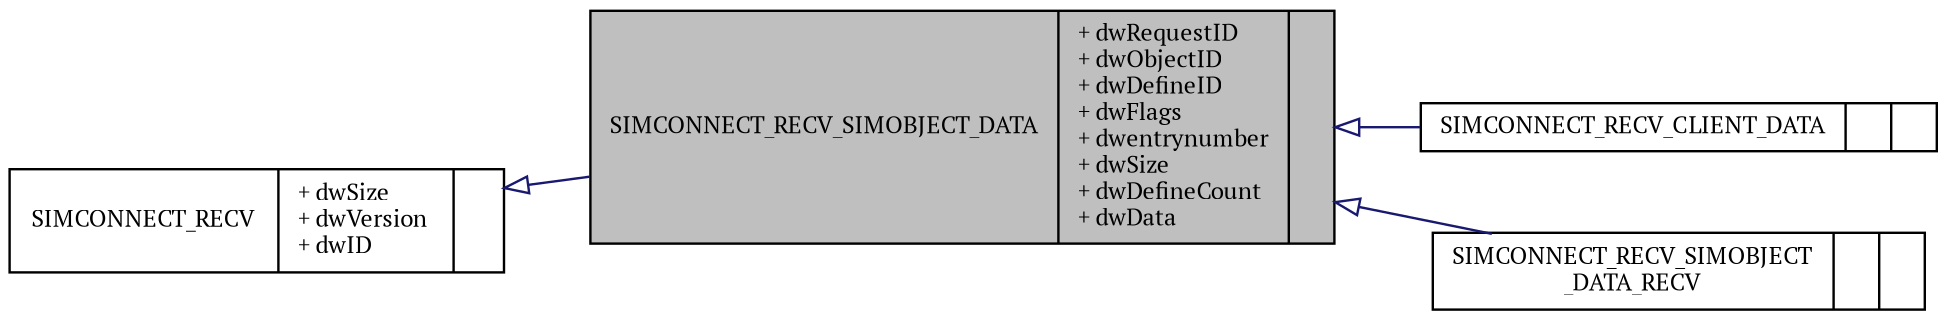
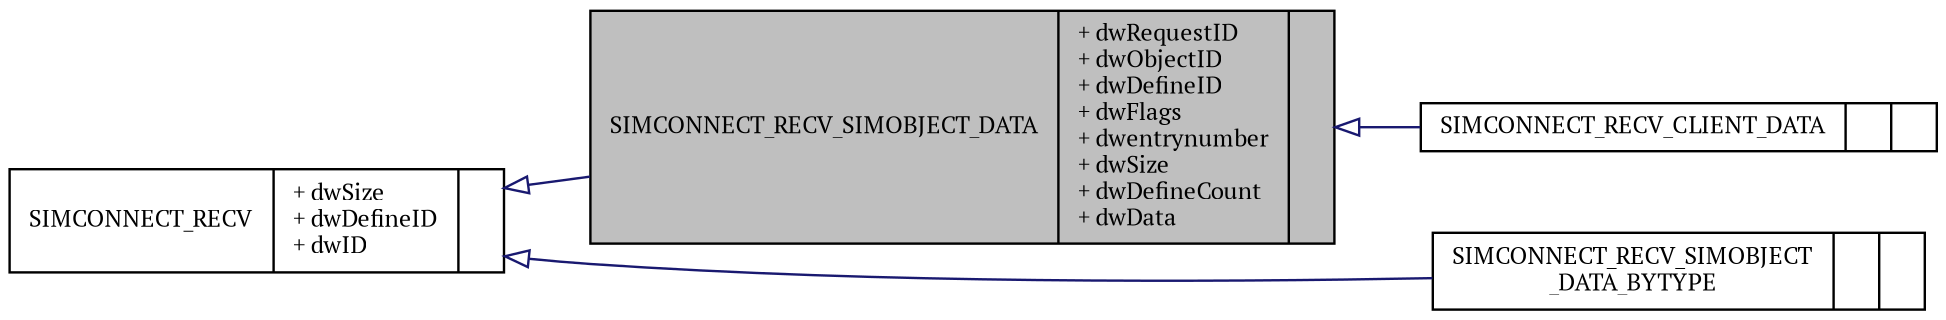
node "SIMCONNECT_RECV": text "+ dwVersion" -> "+ dwDefineID"
edge "SIMCONNECT_RECV_SIMOBJECT" -> "SIMCONNECT_RECV_SIMOBJECT_DATA": now "SIMCONNECT_RECV_SIMOBJECT" -> "SIMCONNECT_RECV"
node "SIMCONNECT_RECV_SIMOBJECT": text "_DATA_RECV" -> "_DATA_BYTYPE"
